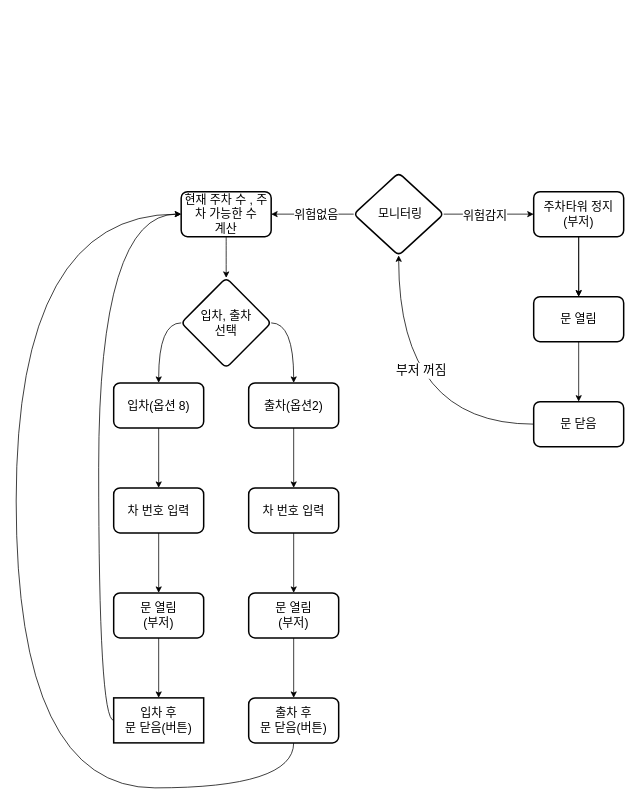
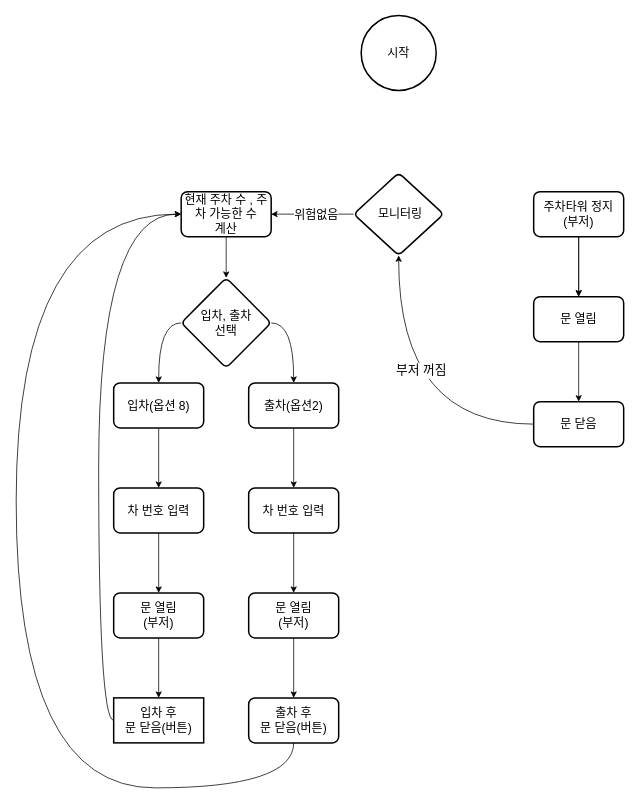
node "시작": added
edge "모니터링" -> "주차타워 정지 (부저)": removed, label "위험감지"
